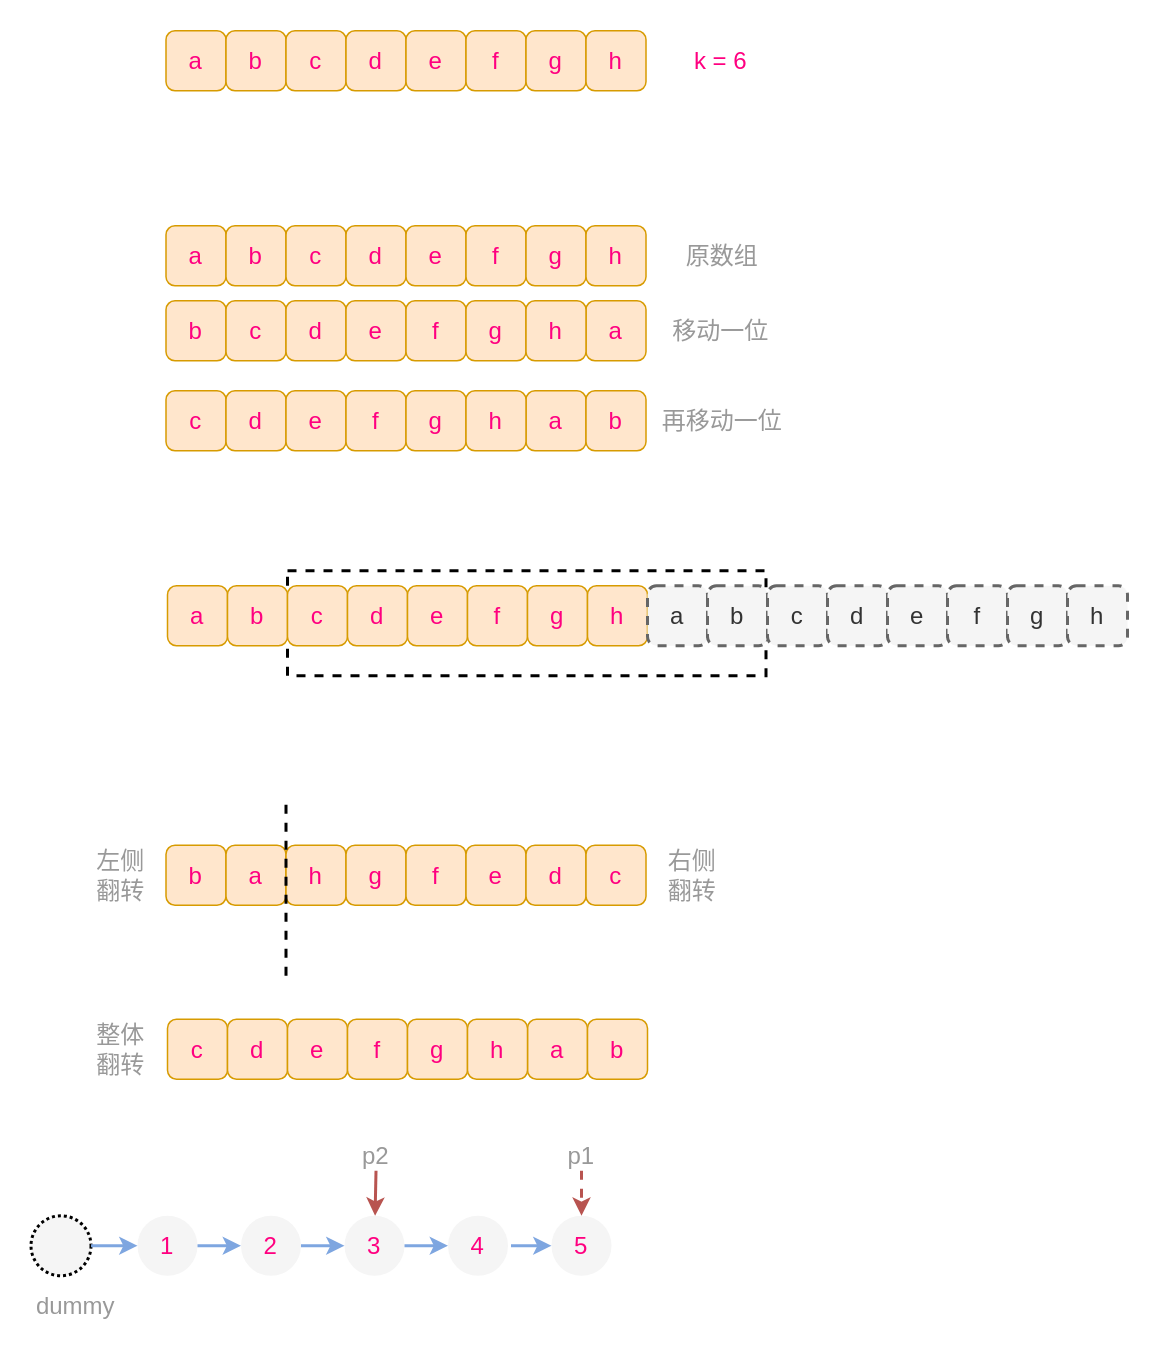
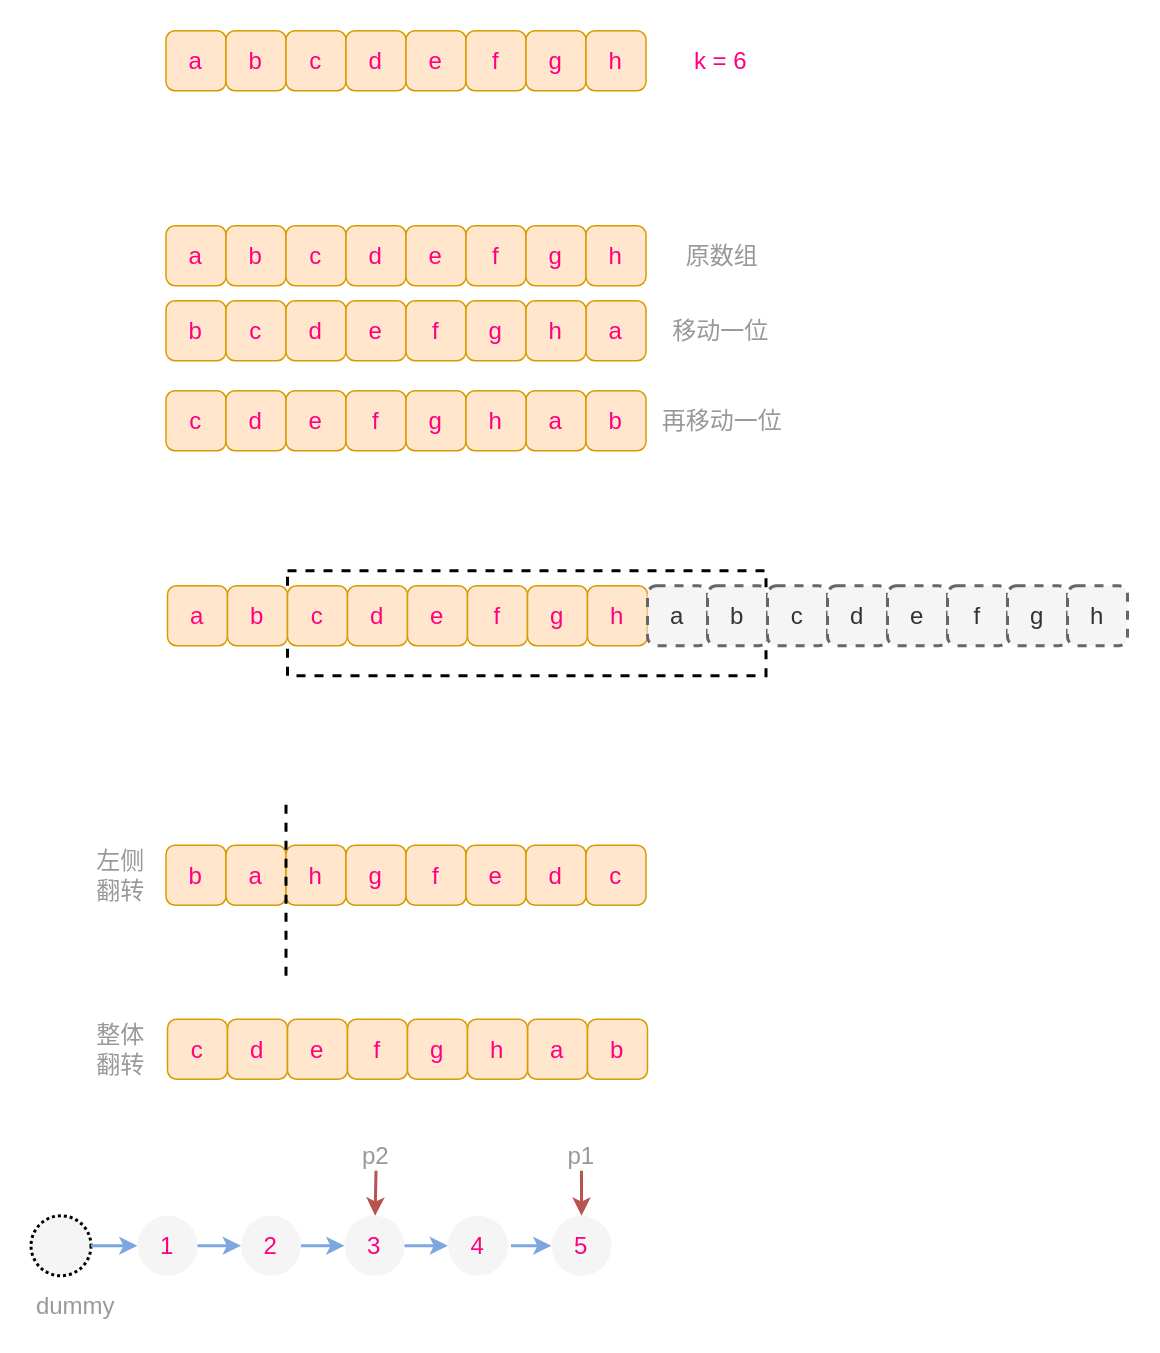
node "右侧翻转": removed
edge "p1" -> "5": style dashed -> solid
